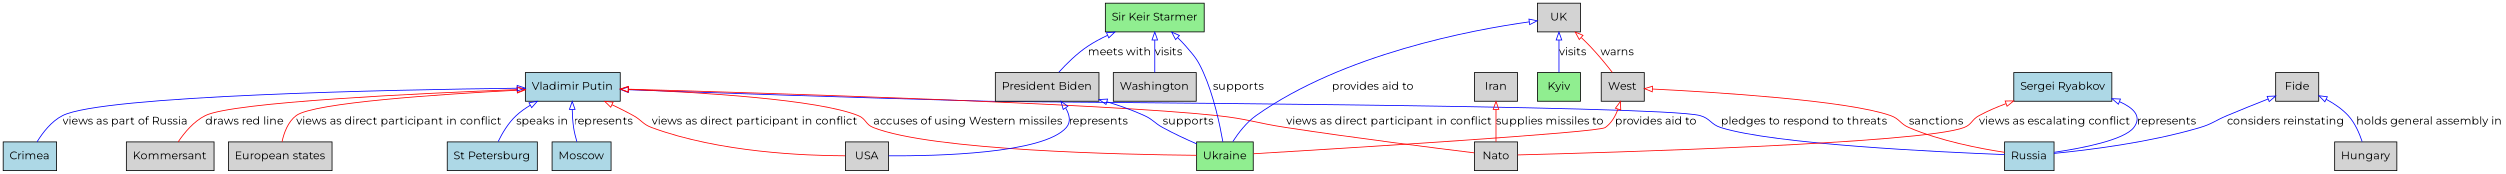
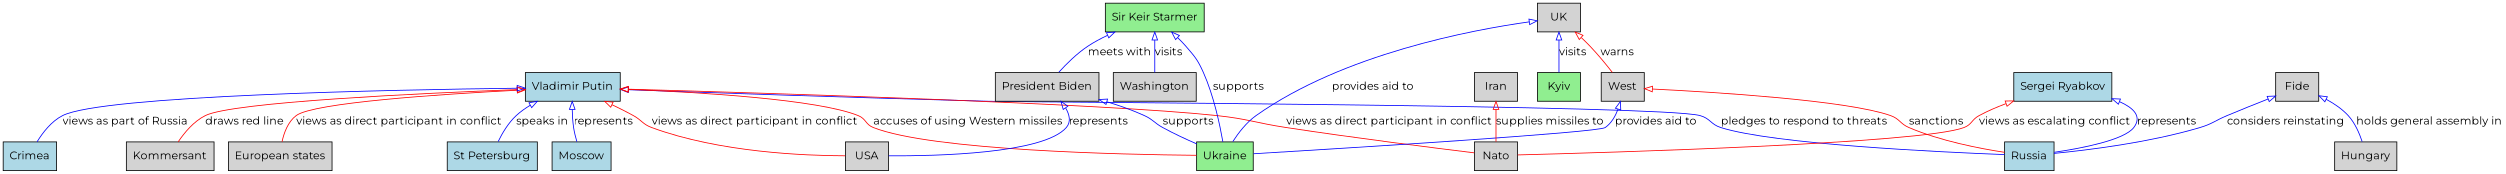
edge "Ukraine" -> "West": color red -> blue
